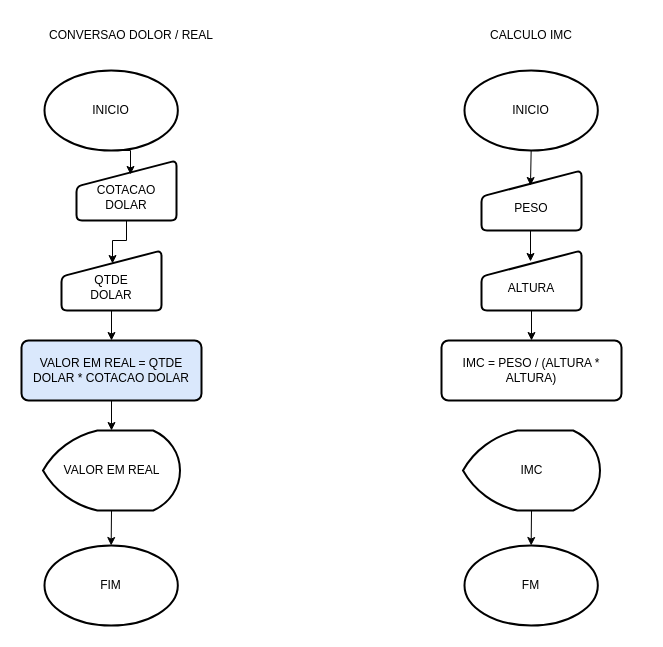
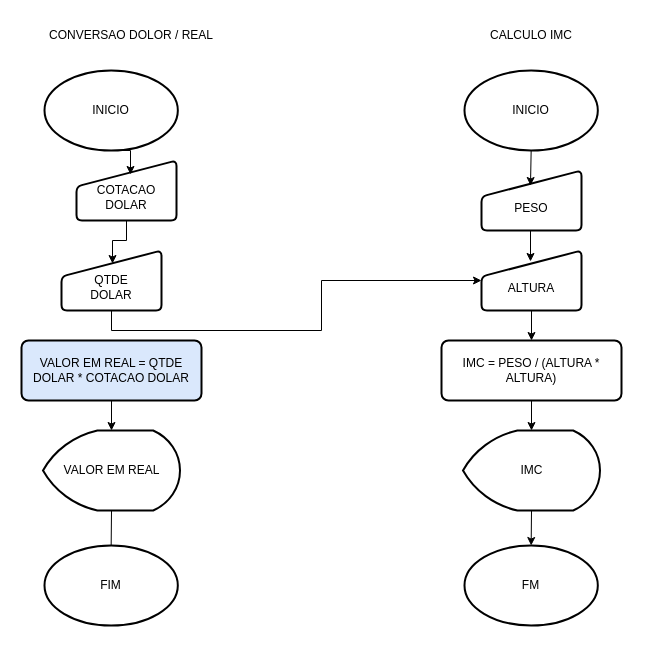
edge "QTDE DOLAR" -> "VALOR EM REAL = QTDE DOLAR * COTACAO DOLAR": now "QTDE DOLAR" -> "ALTURA"
edge "IMC = PESO / (ALTURA * ALTURA)" -> "IMC": added
edge "VALOR EM REAL" -> "FIM": arrowhead classic -> none
